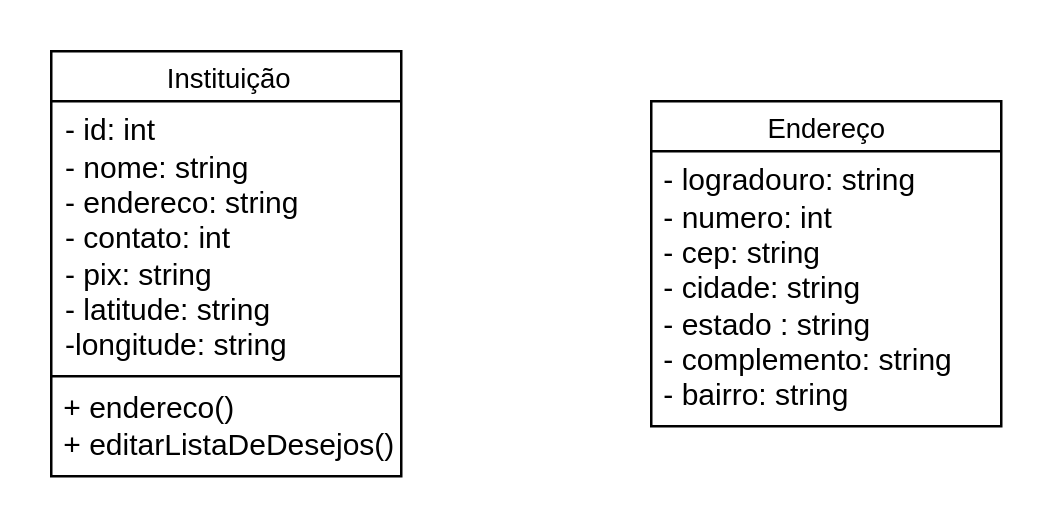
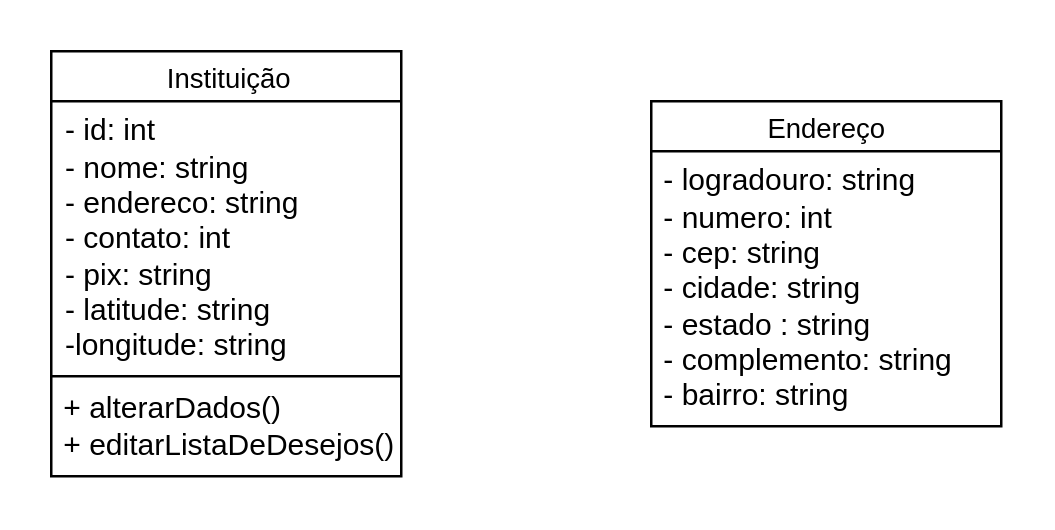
node "+ endereco() + editarListaDeDesejos()": label "+ endereco() + editarListaDeDesejos()" -> "+ alterarDados() + editarListaDeDesejos()"
